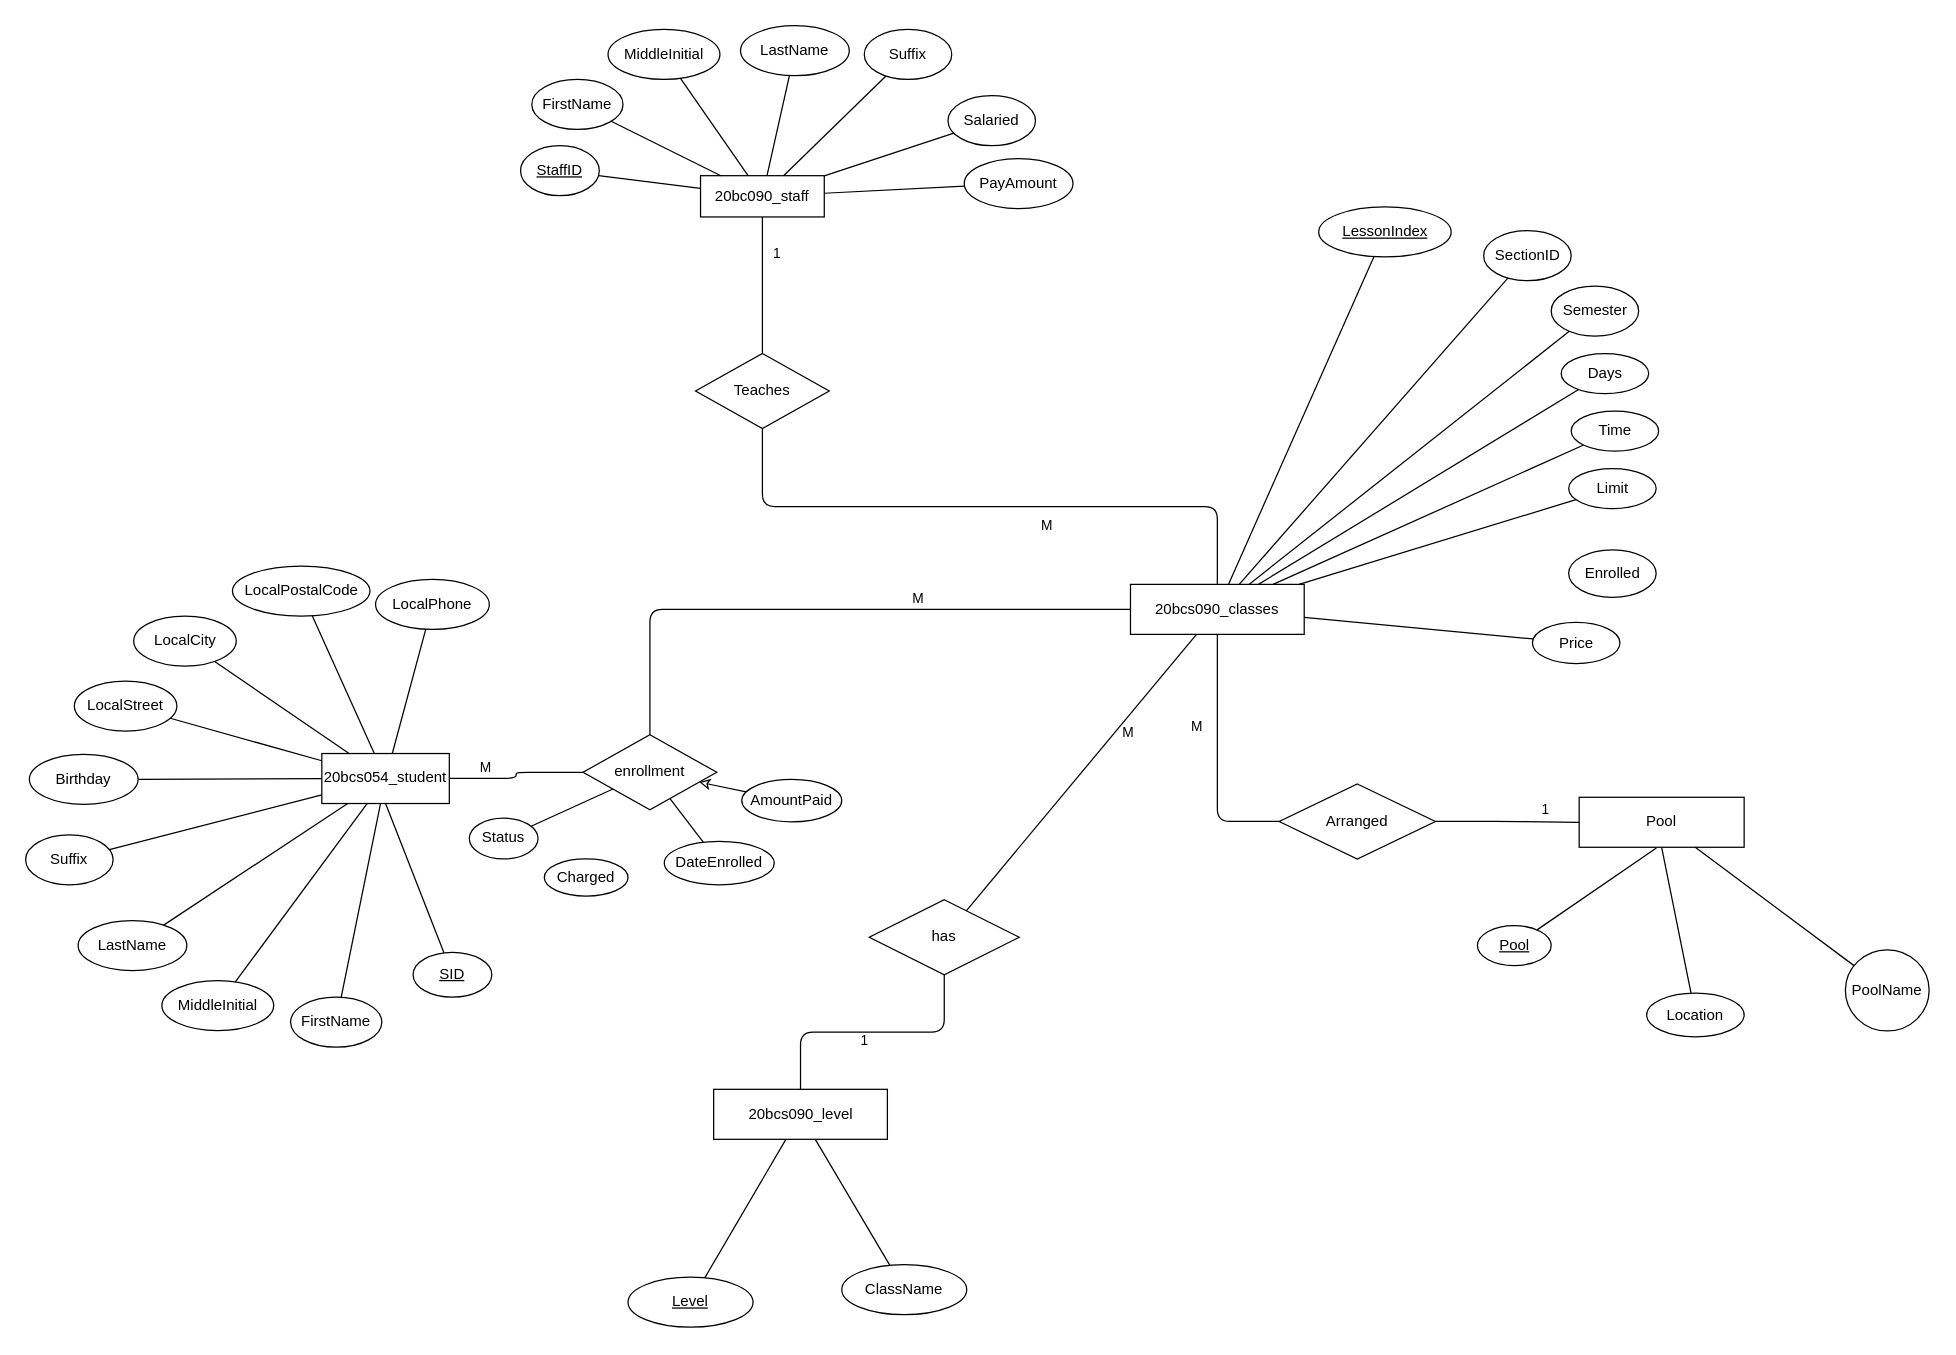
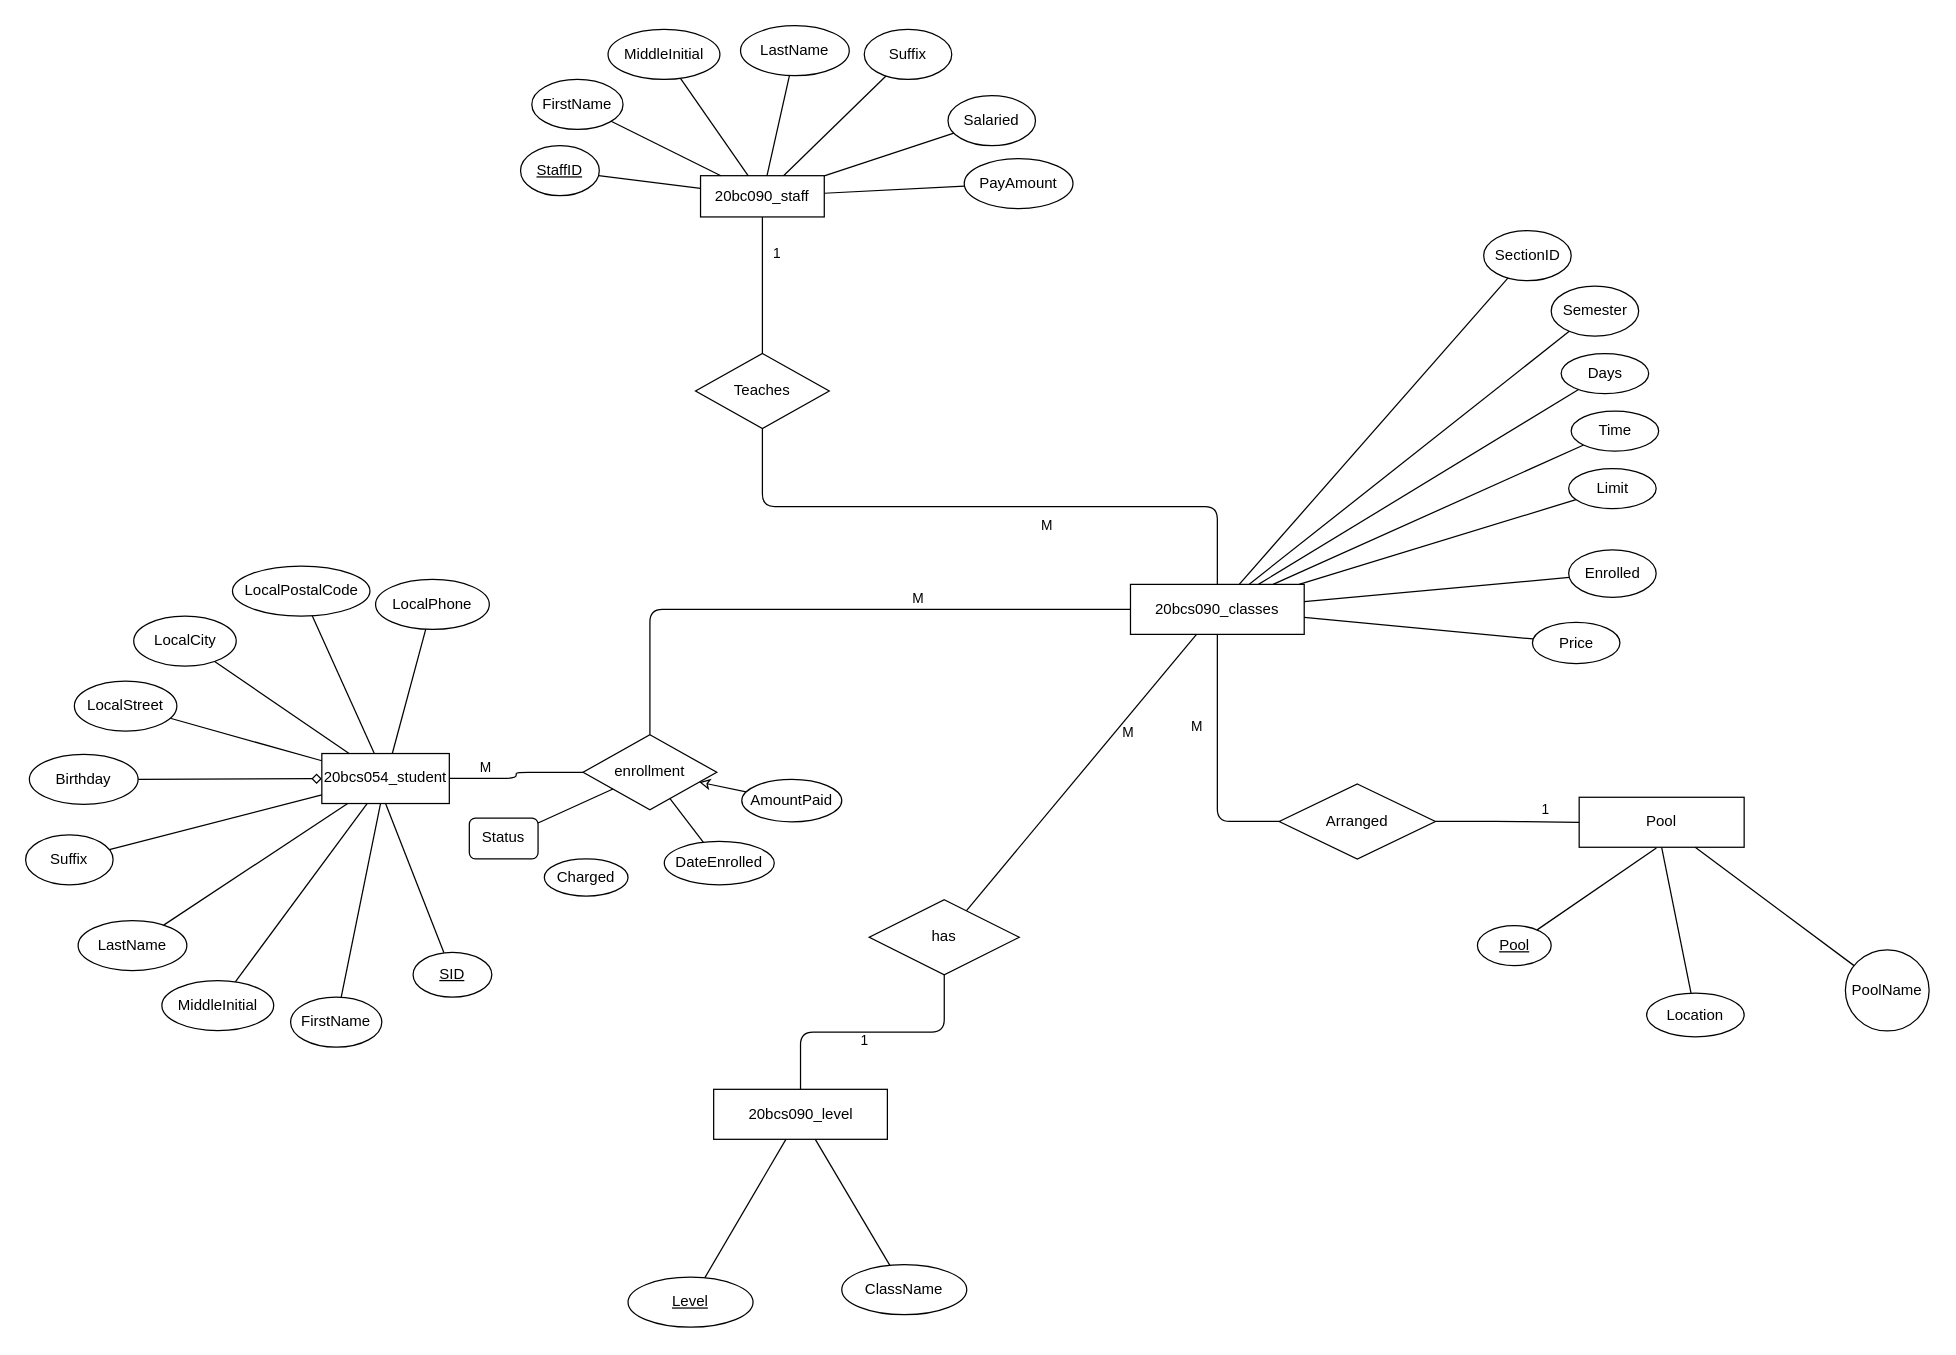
node "LessonIndex": removed
edge "LessonIndex" -- "20bcs090_classes": removed
edge "Enrolled" -- "20bcs090_classes": added
edge "20bcs054_student" -- "Birthday": arrowhead none -> diamond
node "Status": shape ellipse -> rounded rectangle
